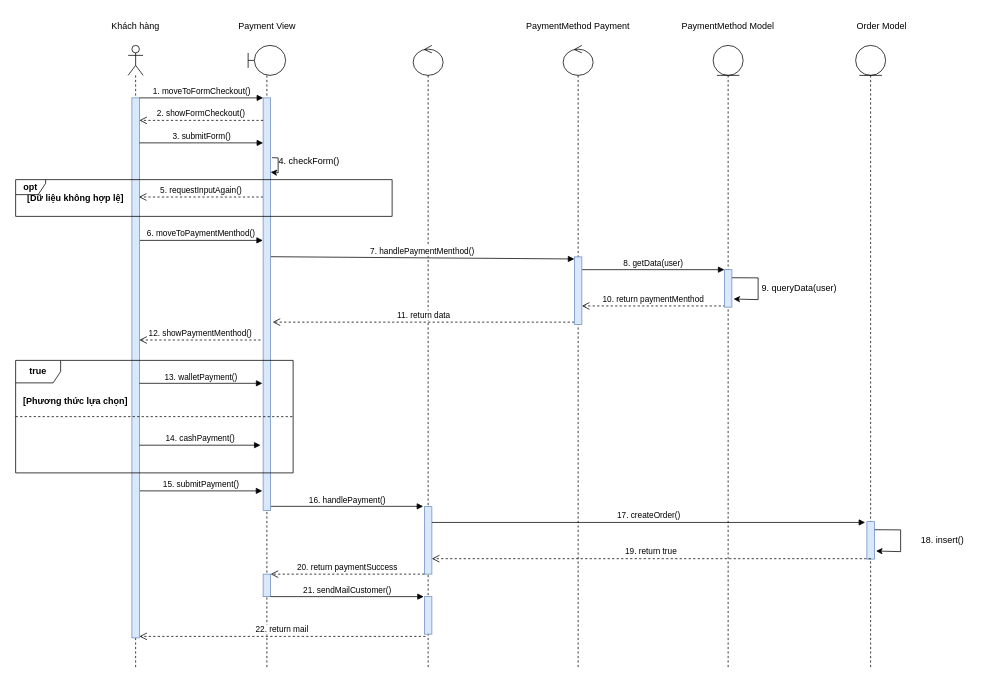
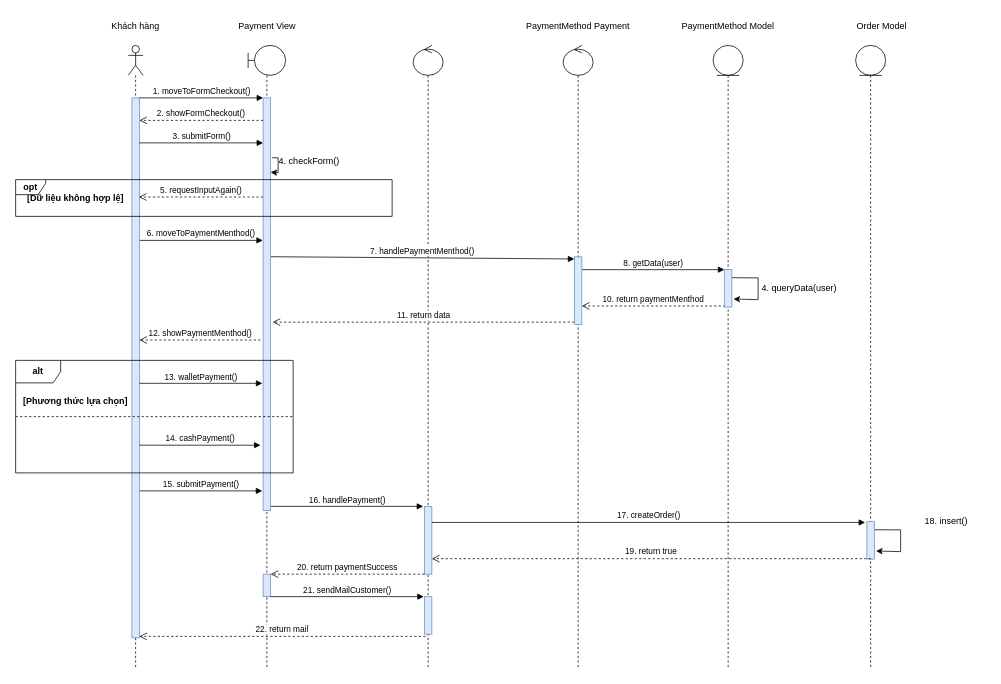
node "9. queryData(user)": label "9. queryData(user)" -> "4. queryData(user)"
node "true": label "true" -> "alt"
node "18. insert()": moved (942, 540) -> (946, 522)
